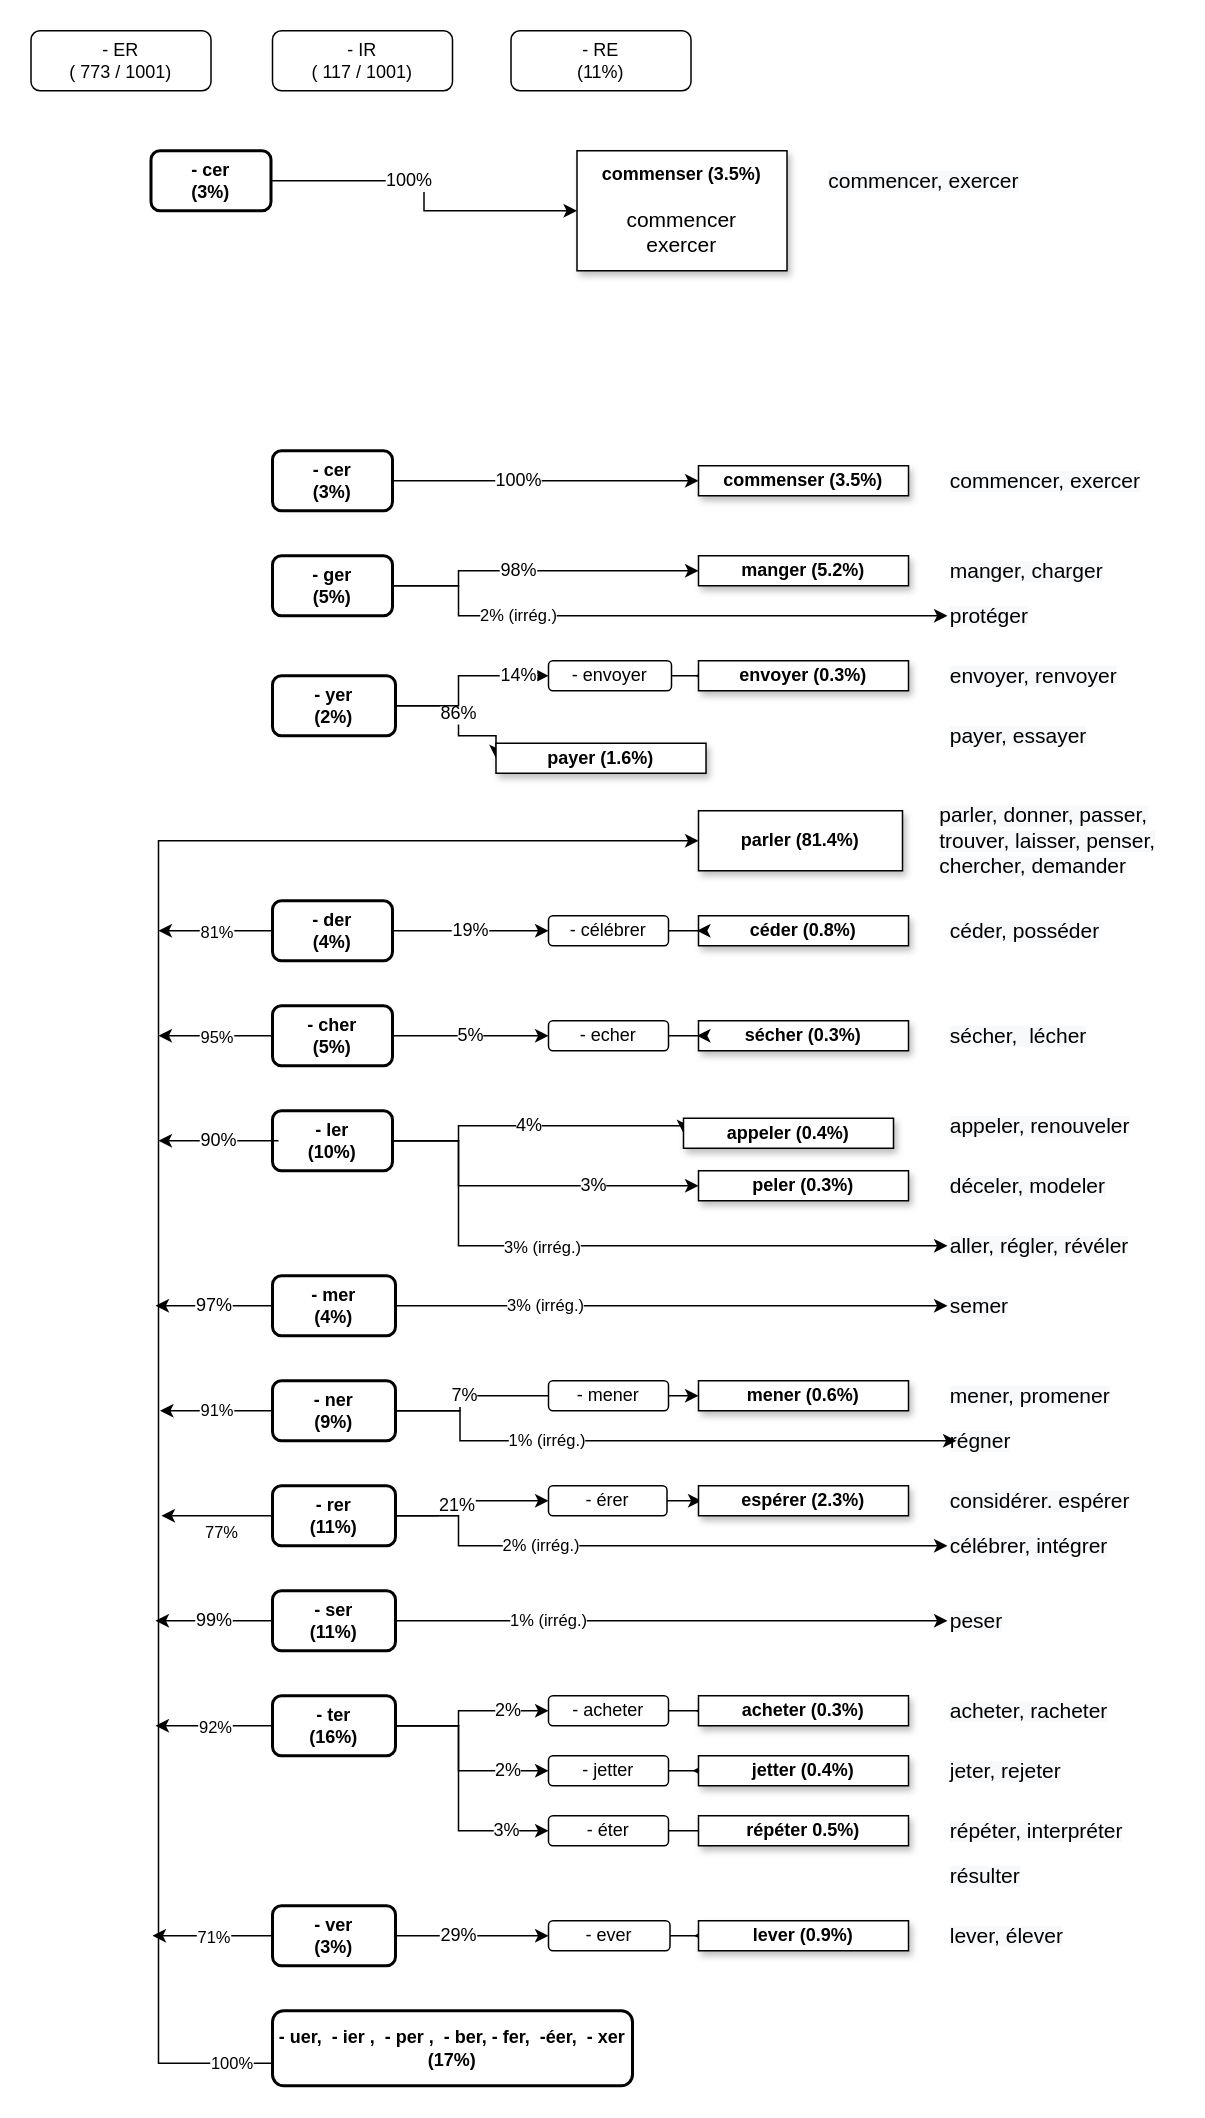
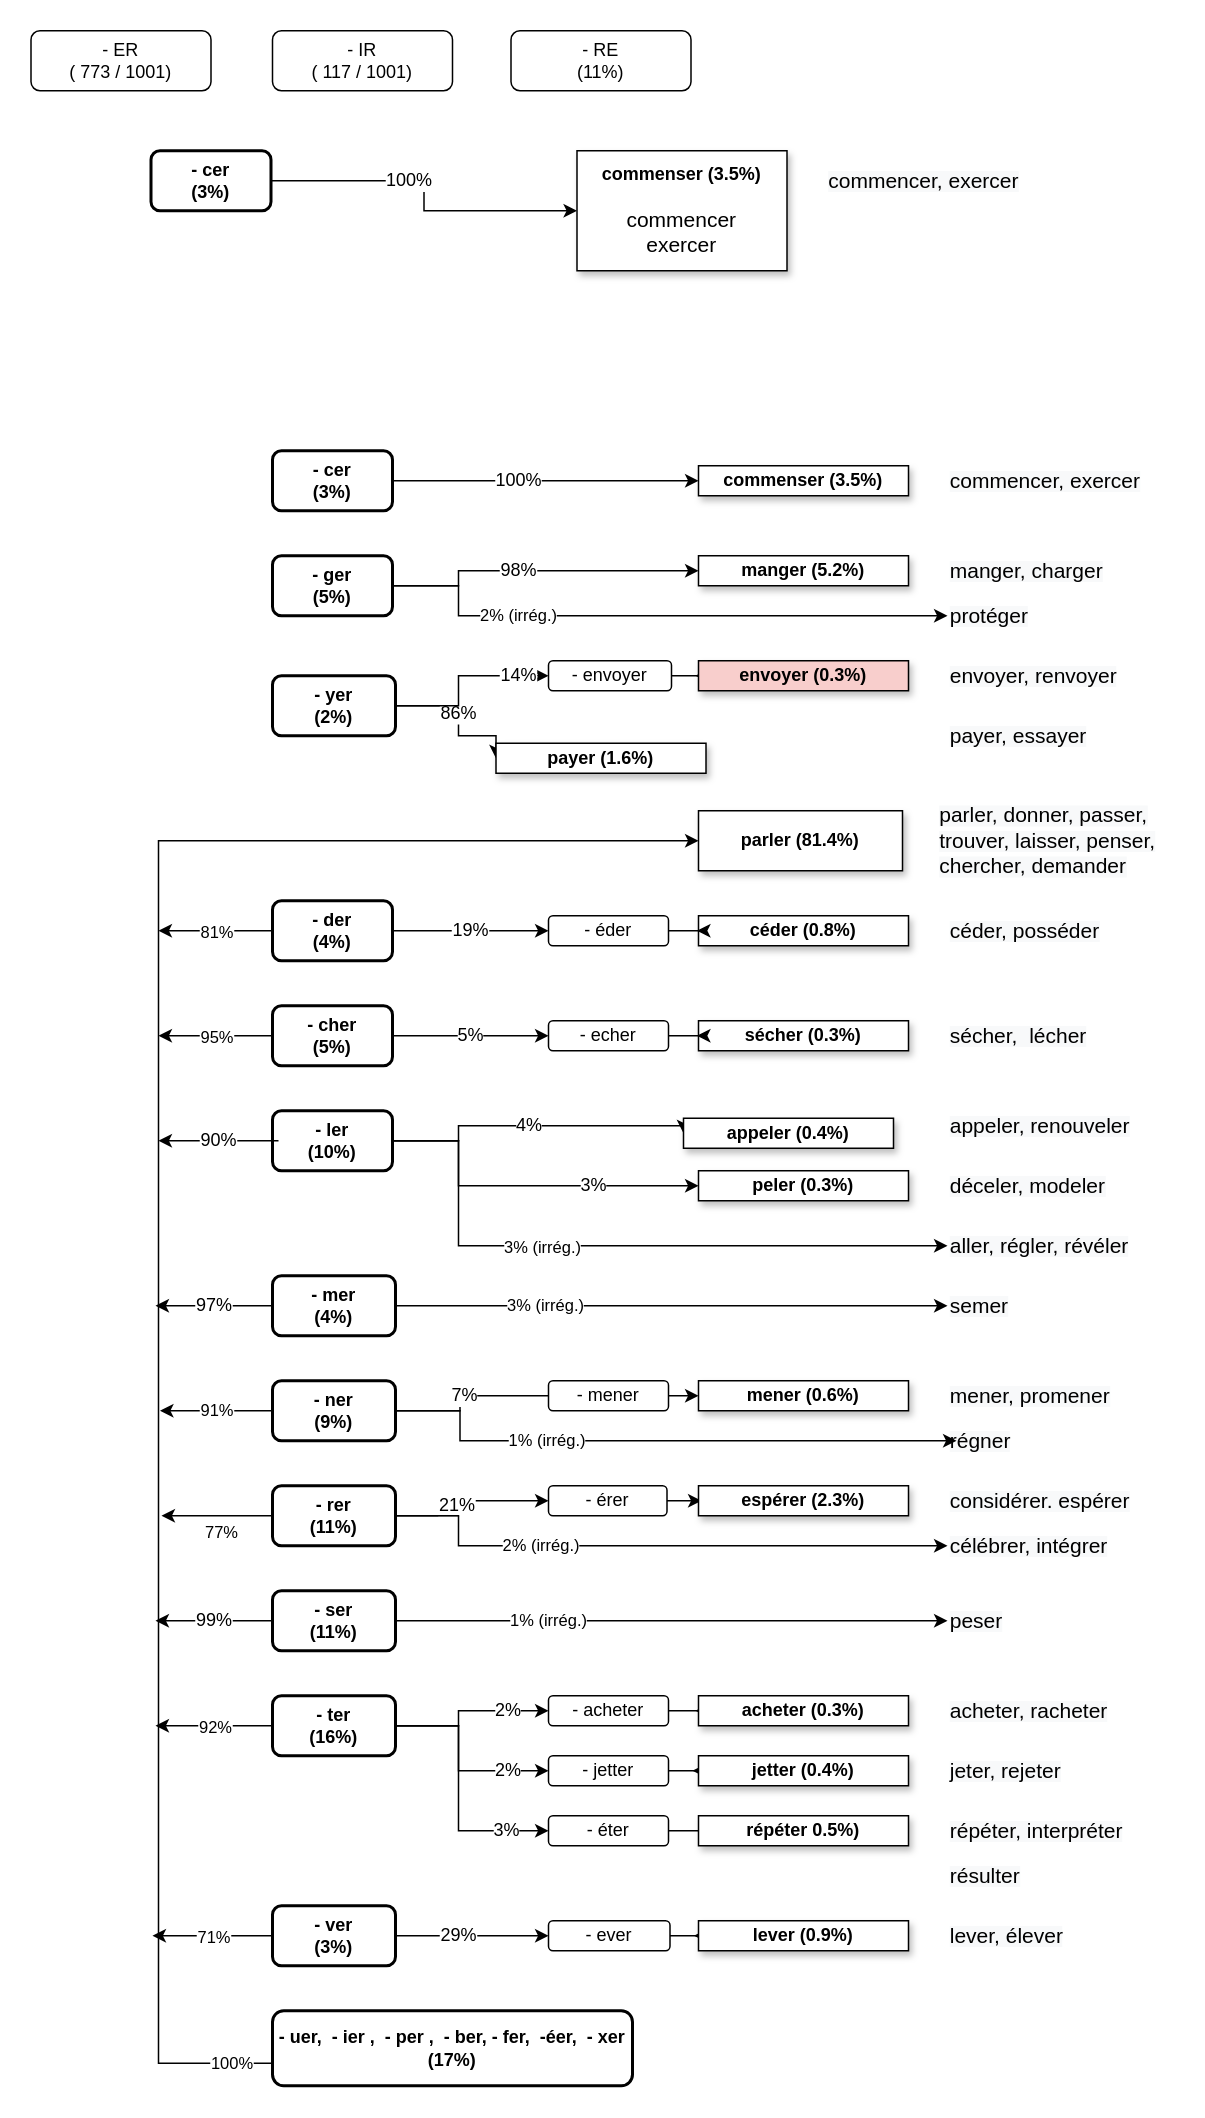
node "envoyer (0.3%)": fillcolor #ffffff -> #f8cecc
node "- célébrer": label "- célébrer" -> "- éder"
